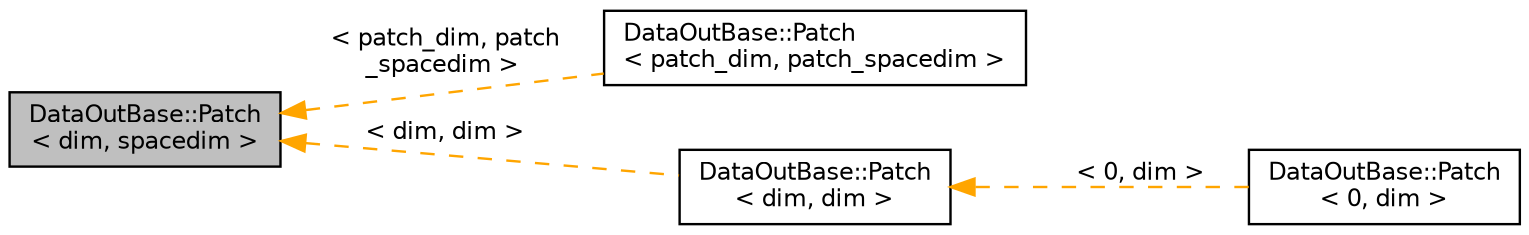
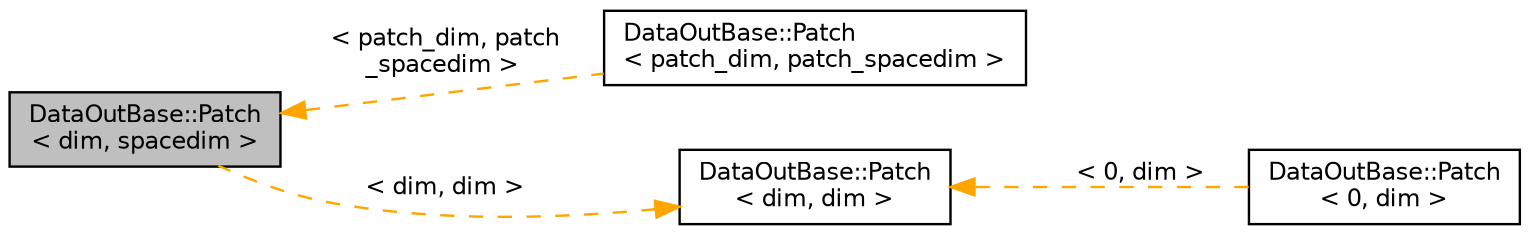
edge "DataOutBase::Patch < dim, dim >" -> "DataOutBase::Patch < dim, spacedim >": reversed
